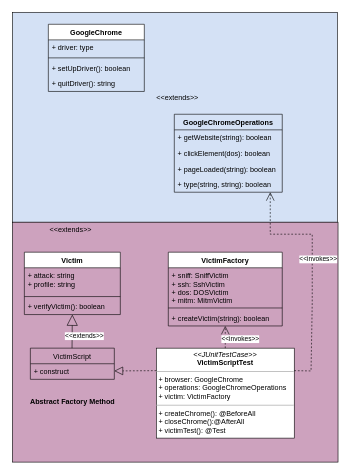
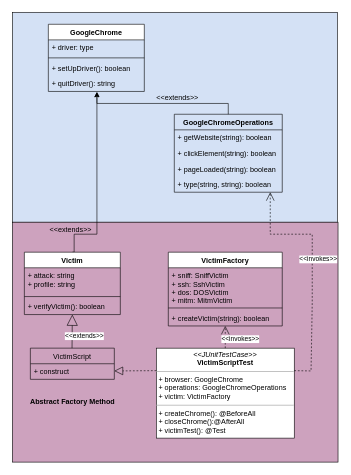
edge "GoogleChromeOperations" -> "+ quitDriver(): string": added
node "+ clickElement(dos): boolean": label "+ clickElement(dos): boolean" -> "+ clickElement(string): boolean"
edge "Victim" -> "+ quitDriver(): string": added
